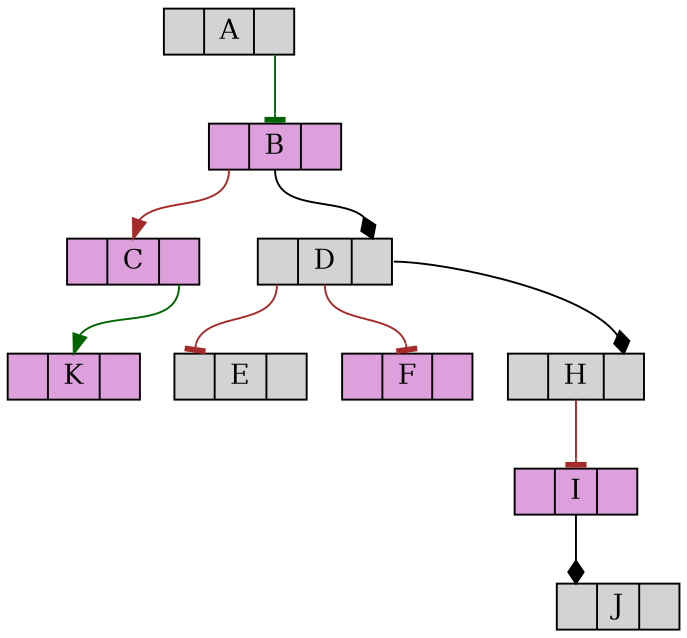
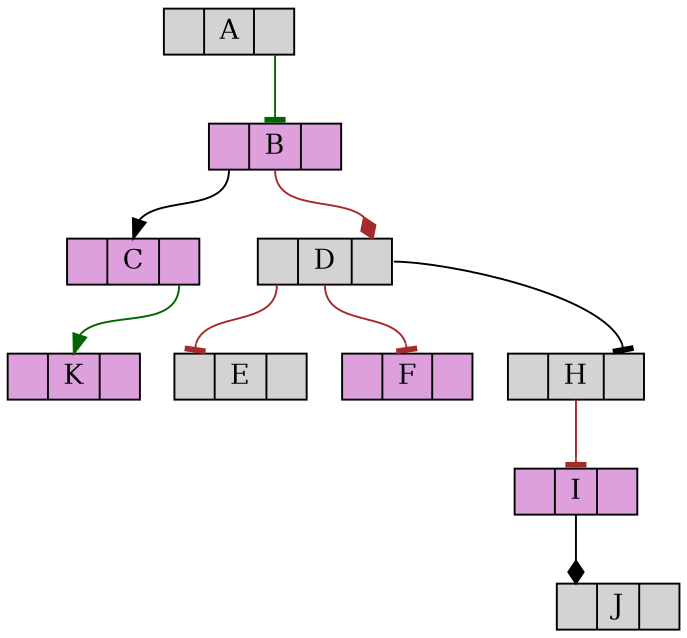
edge "B" -> "C": color brown -> black
edge "B" -> "D": color black -> brown
edge "D" -> "H": arrowhead diamond -> tee
